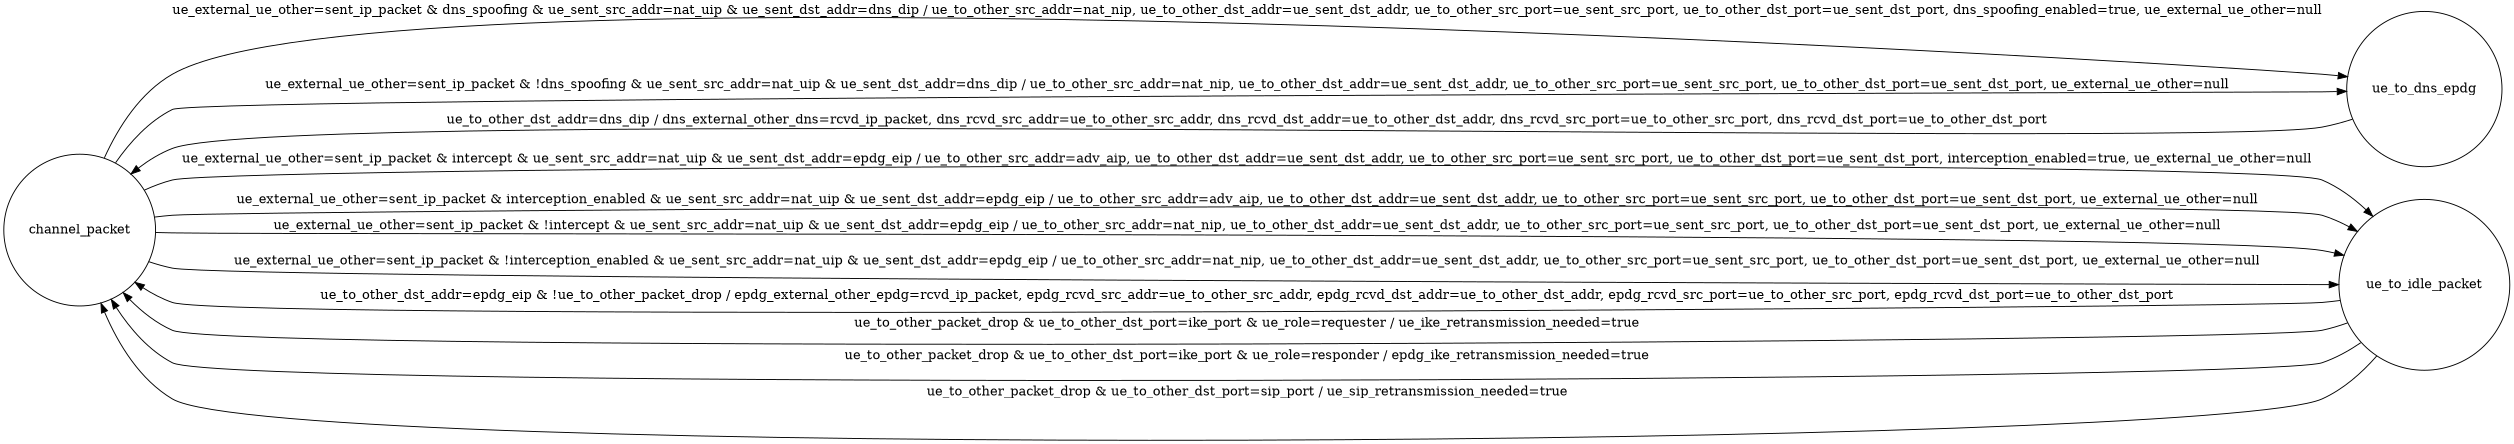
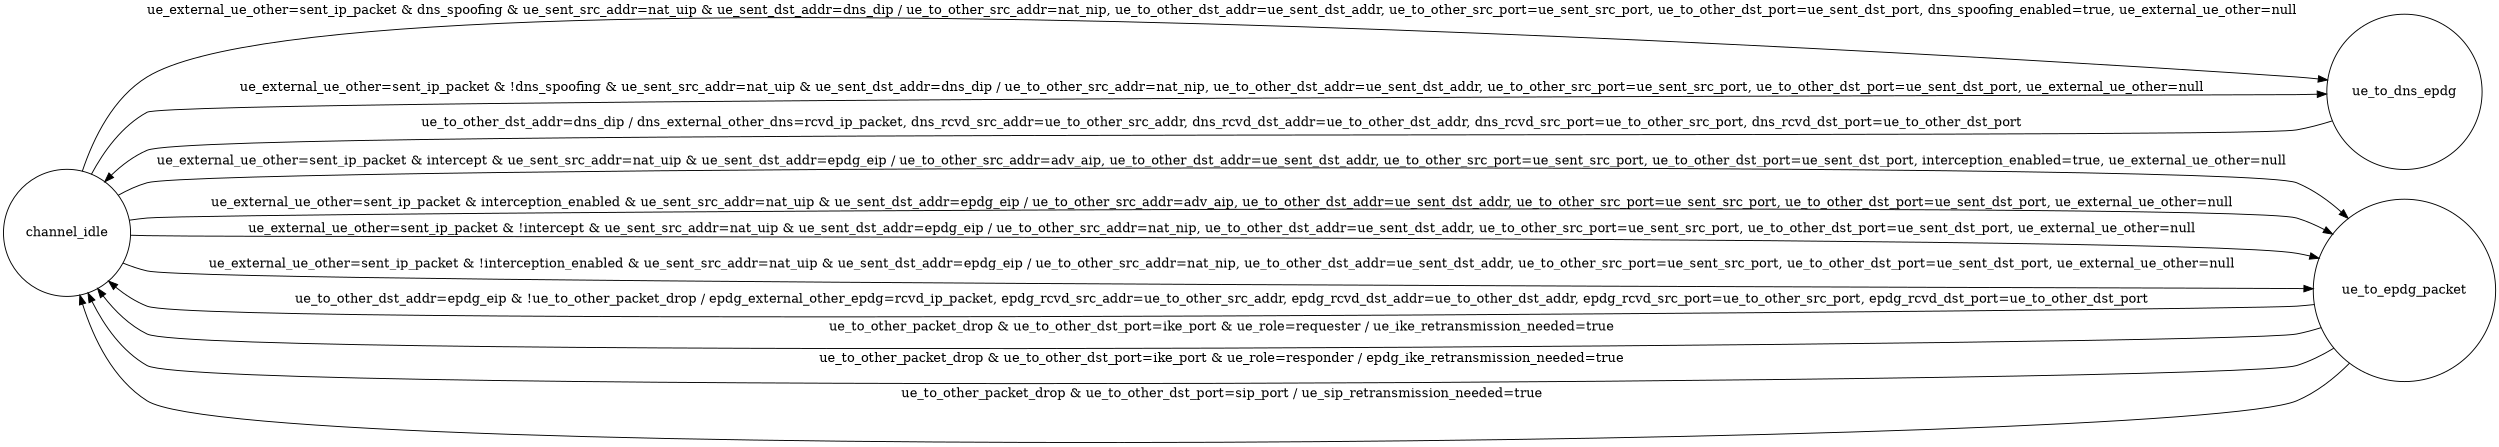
node "channel_packet": label "channel_packet" -> "channel_idle"
node "ue_to_idle_packet": label "ue_to_idle_packet" -> "ue_to_epdg_packet"
